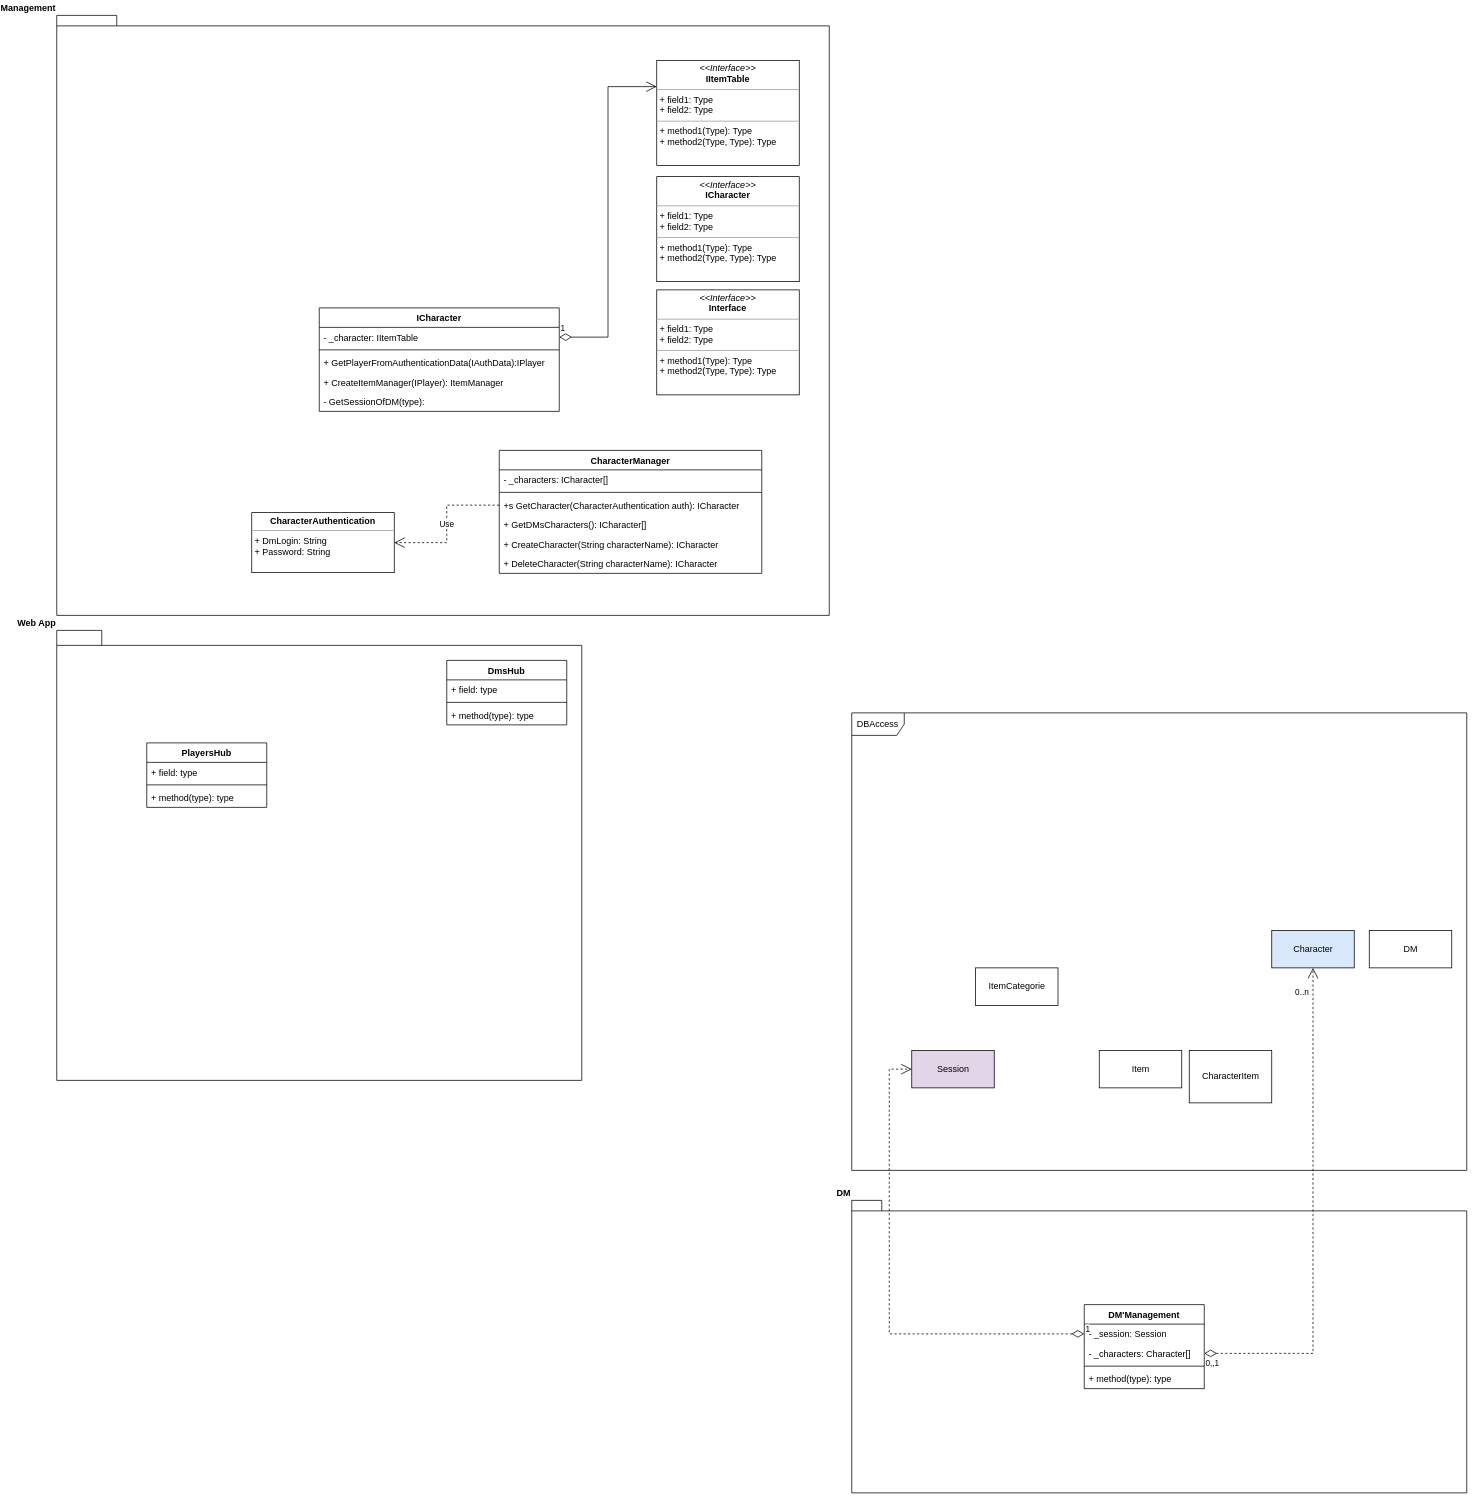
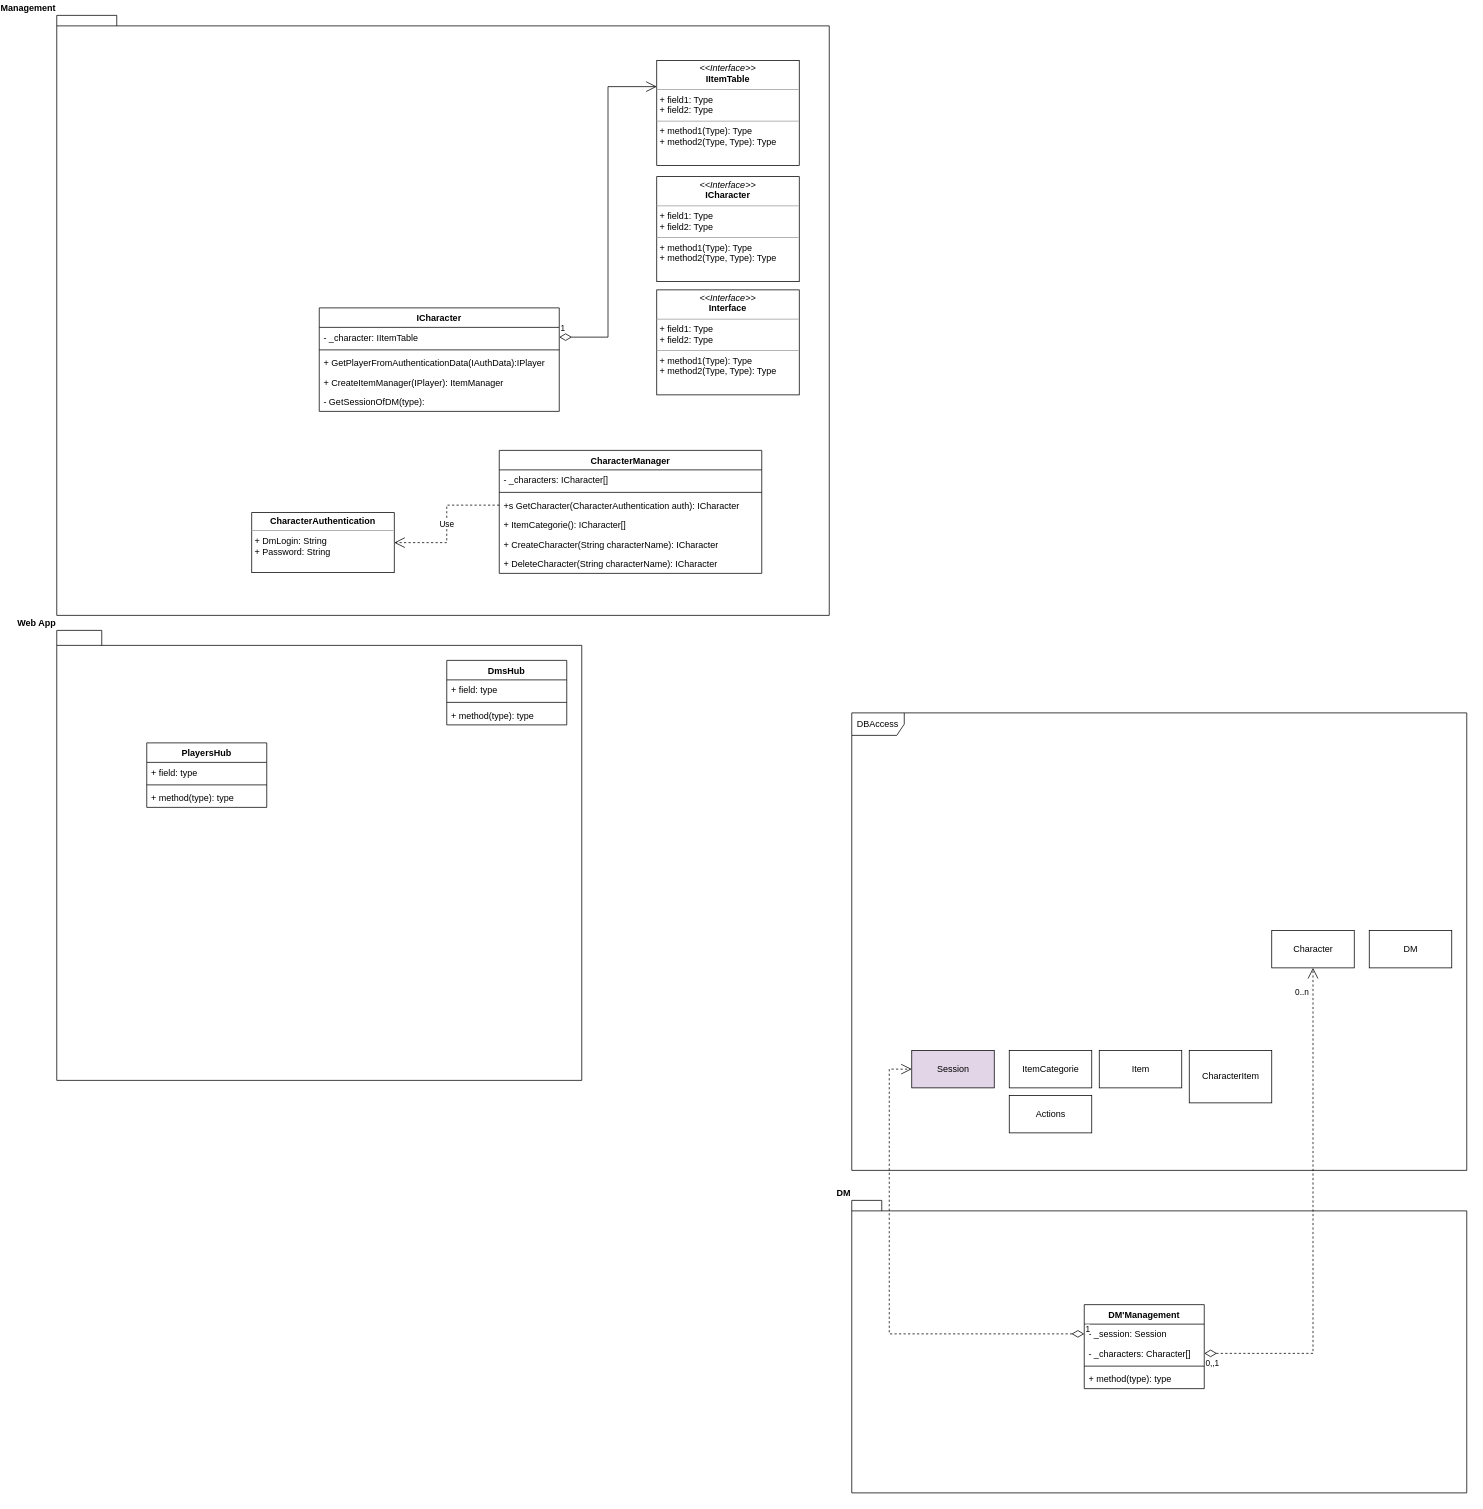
node "+ GetDMsCharacters(): ICharacter[]": label "+ GetDMsCharacters(): ICharacter[]" -> "+ ItemCategorie(): ICharacter[]"
node "Character": fillcolor #dae8fc -> #ffffff
node "ItemCategorie": moved (1017, 987) -> (1050, 1069)
node "Actions": added
